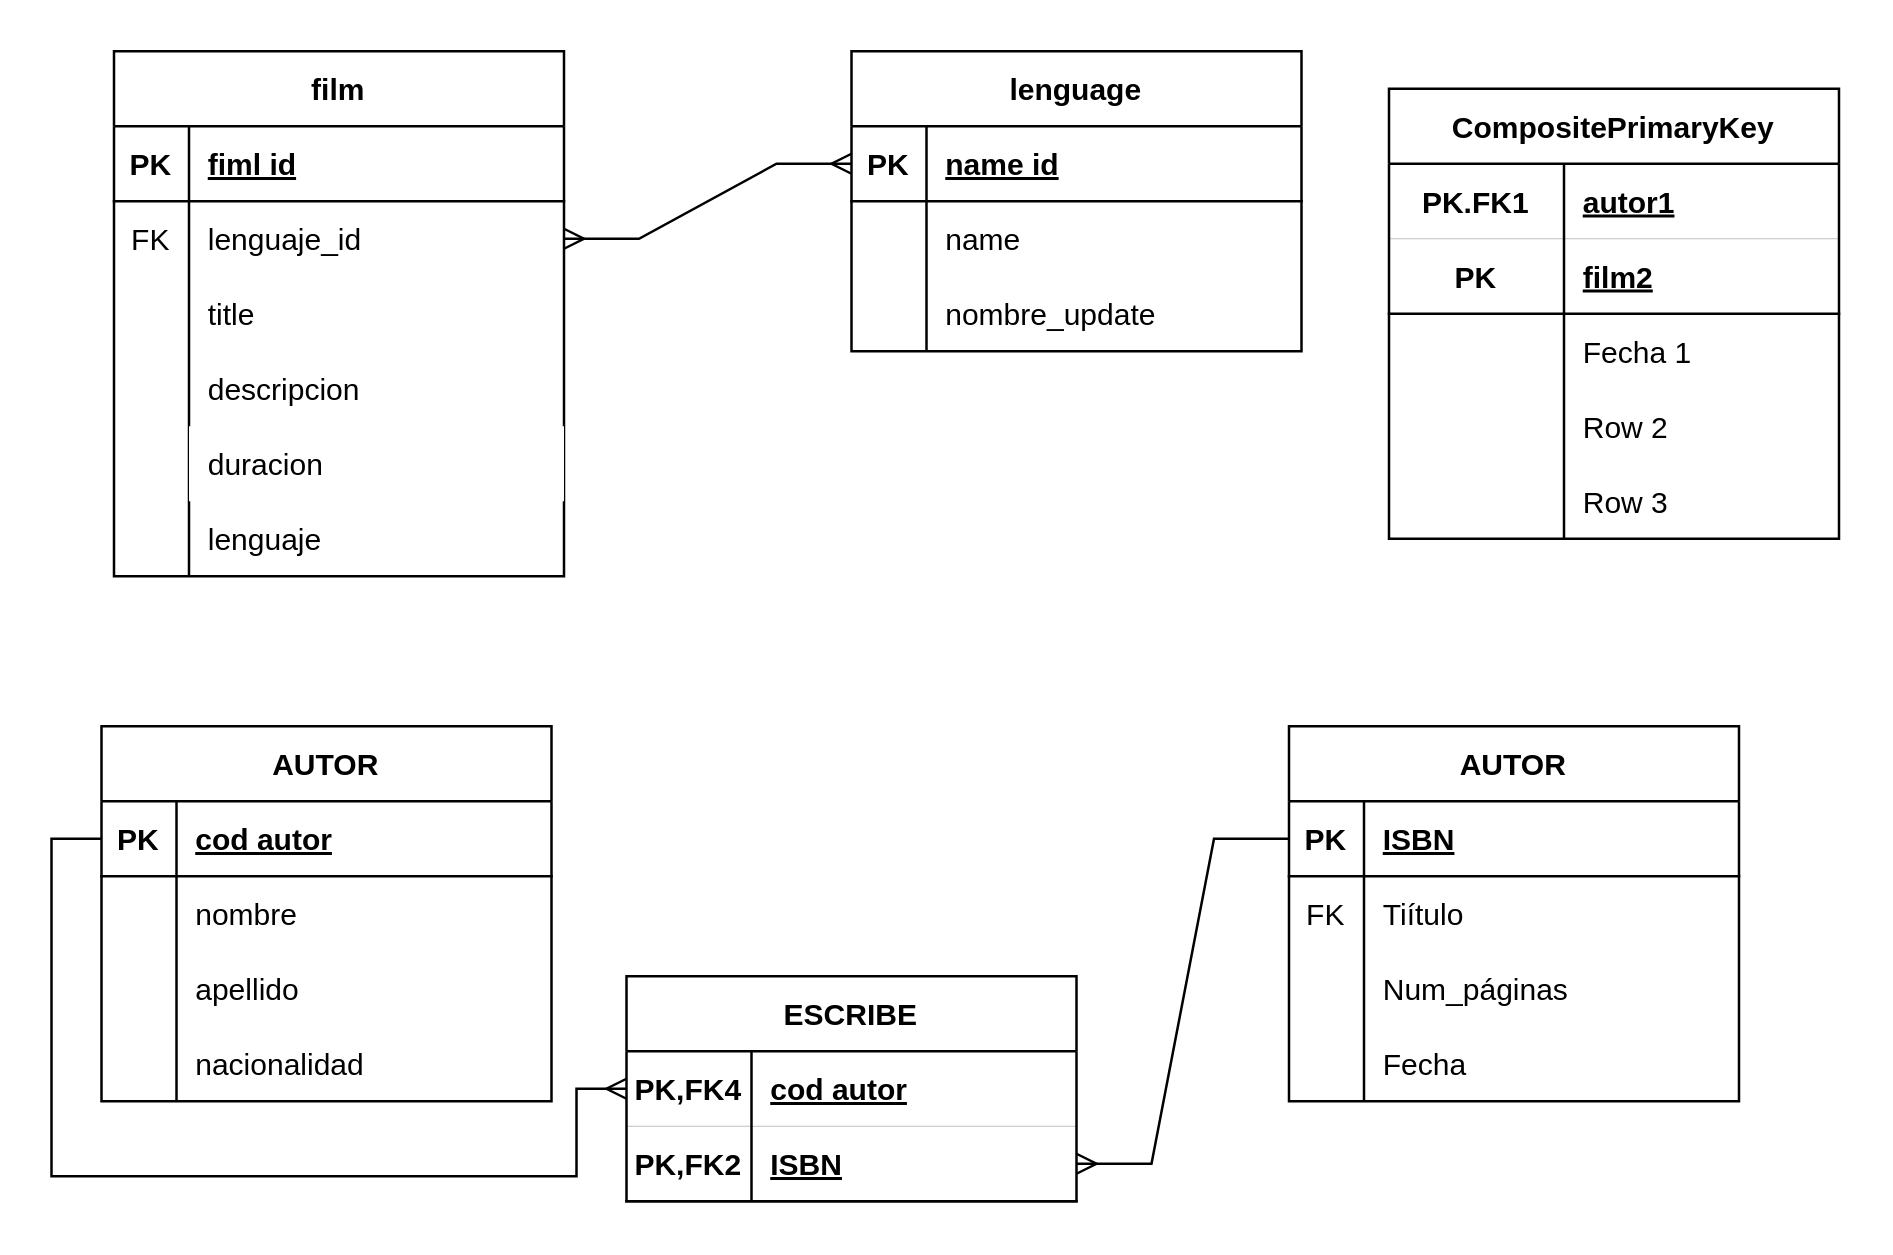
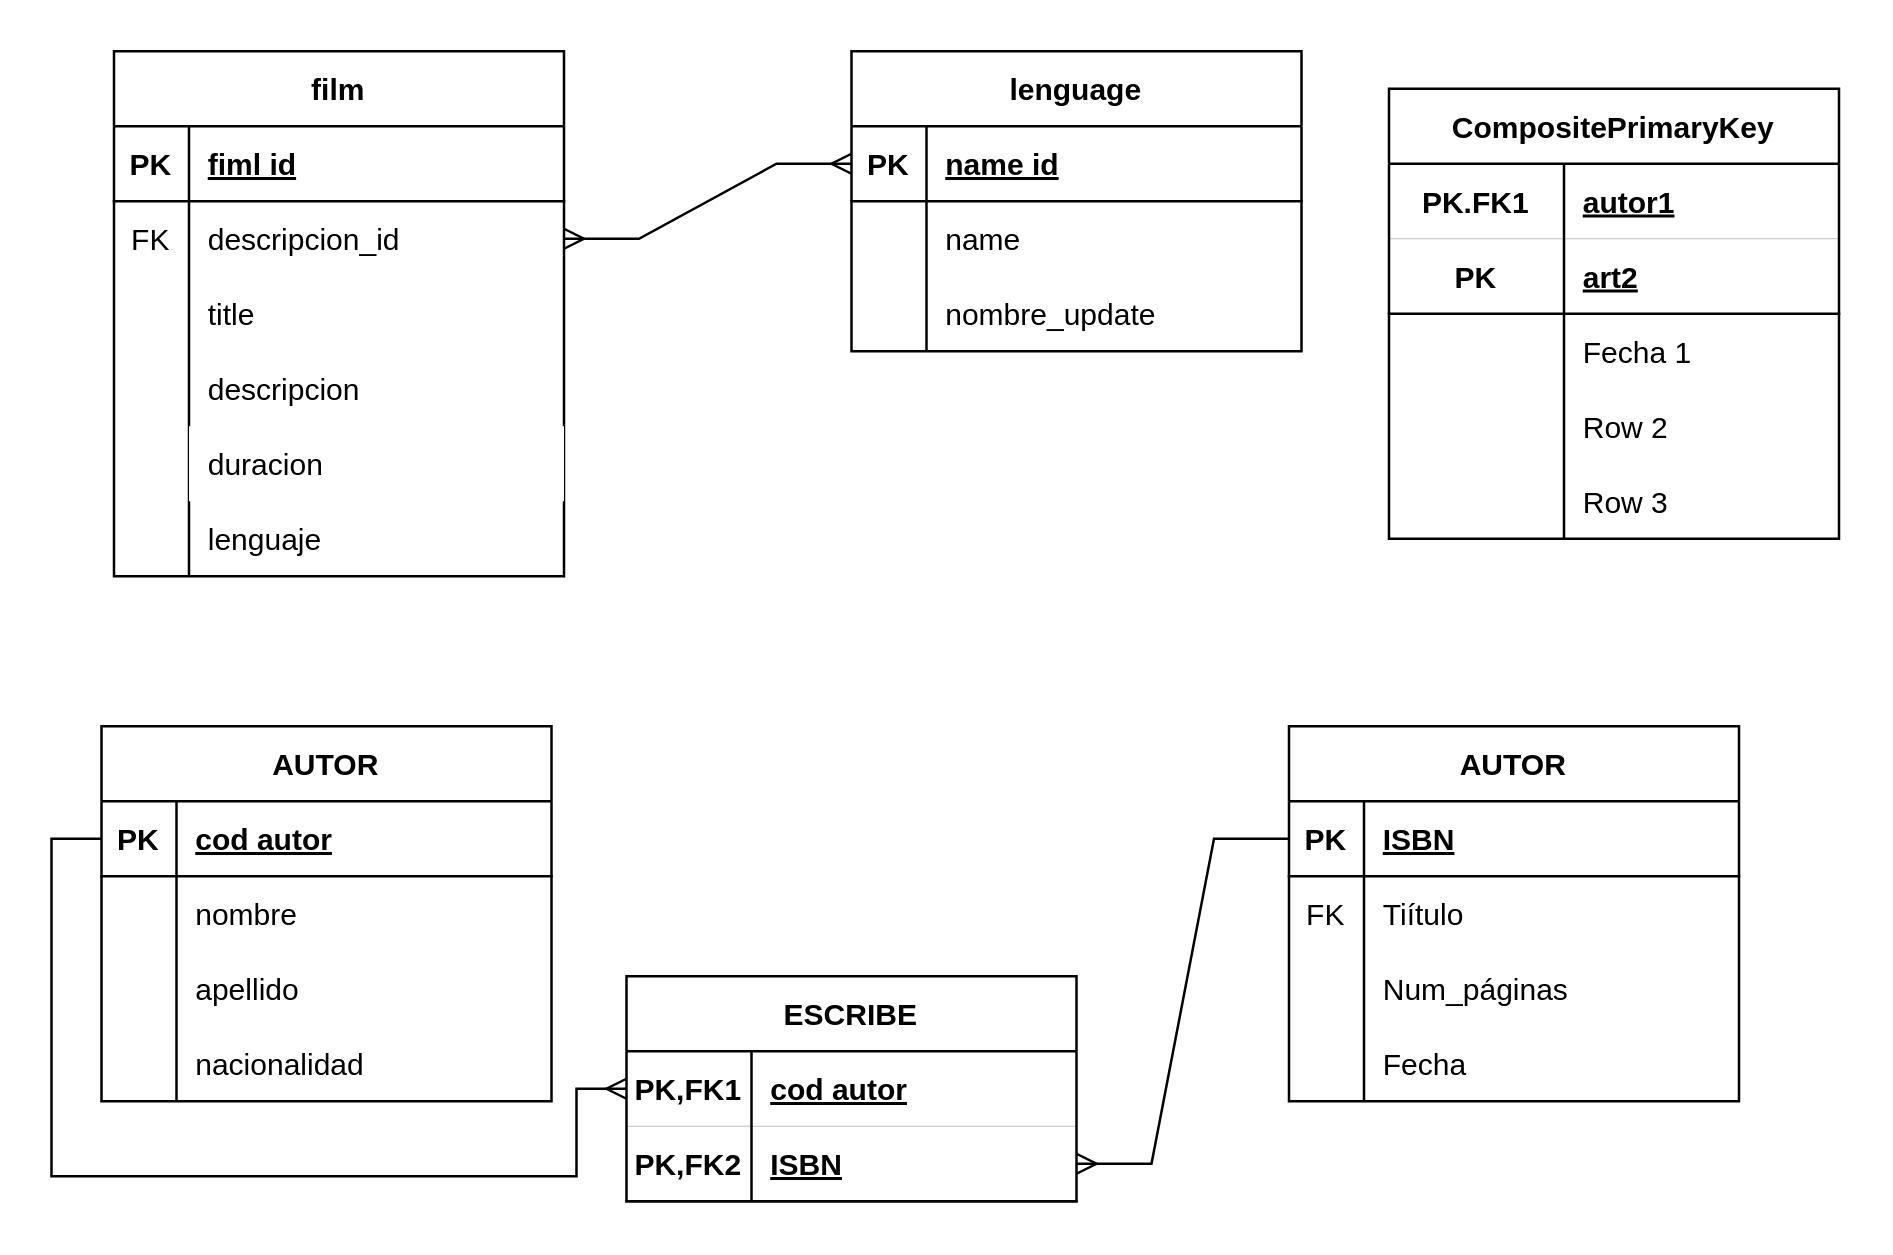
node "lenguaje_id": label "lenguaje_id" -> "descripcion_id"
node "film2": label "film2" -> "art2"
node "PK,FK4": label "PK,FK4" -> "PK,FK1"
